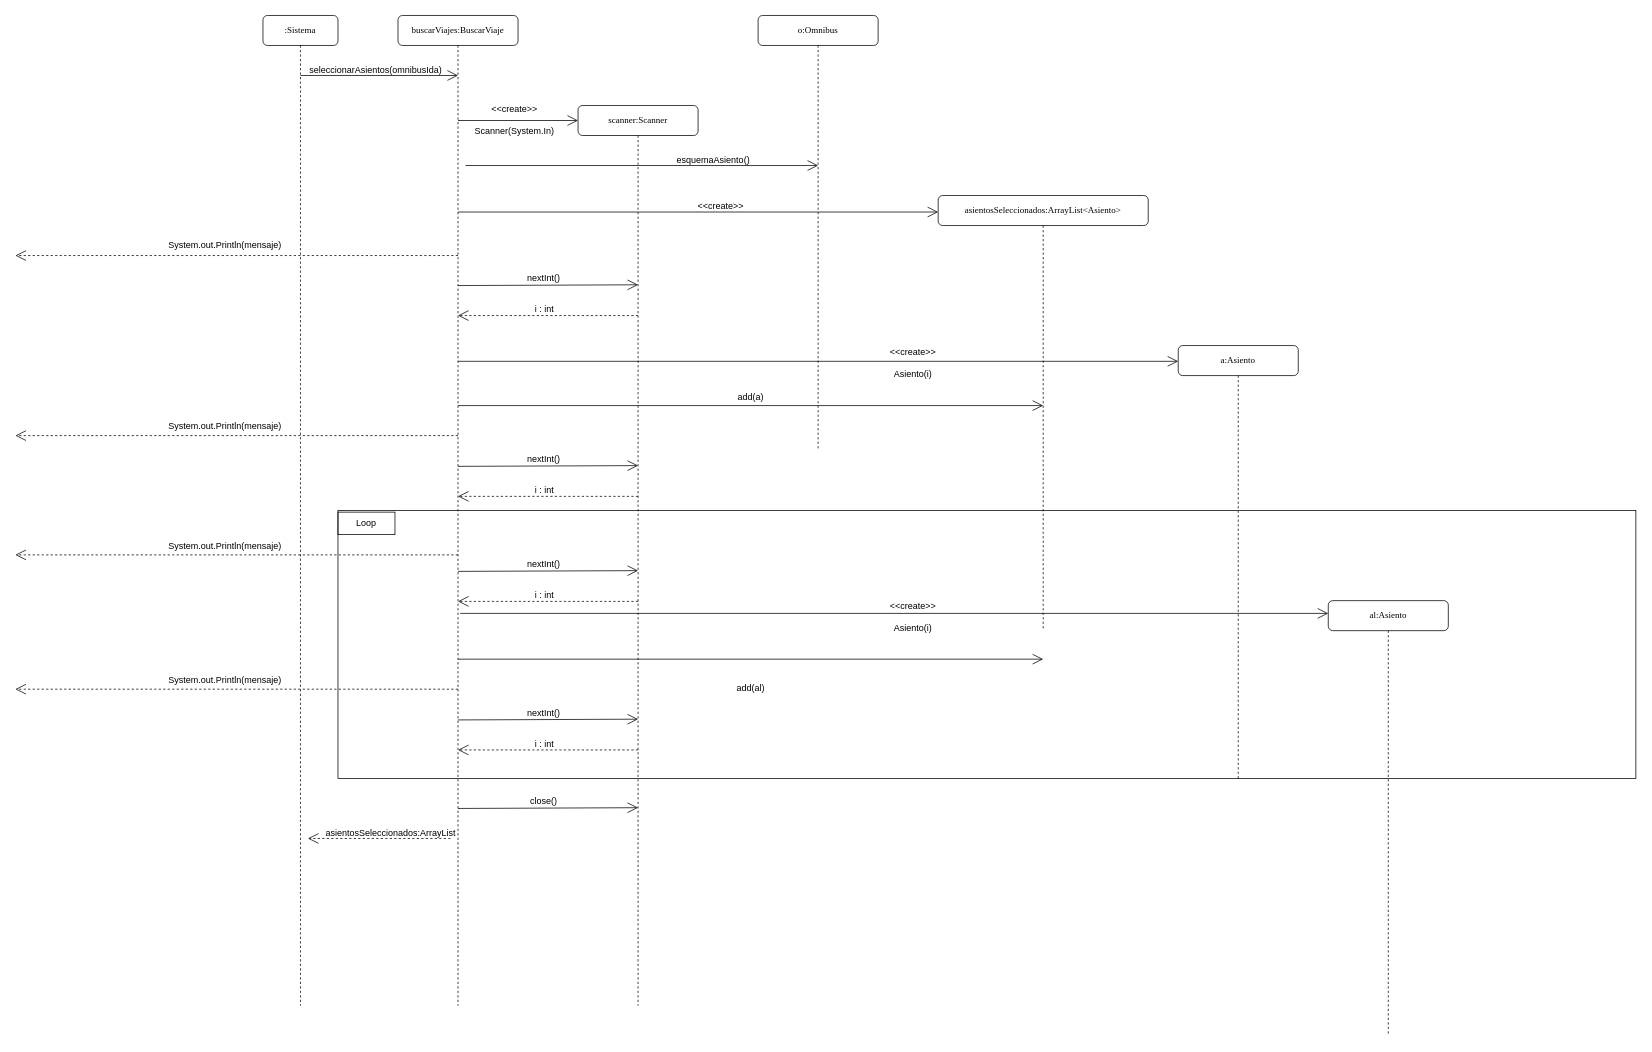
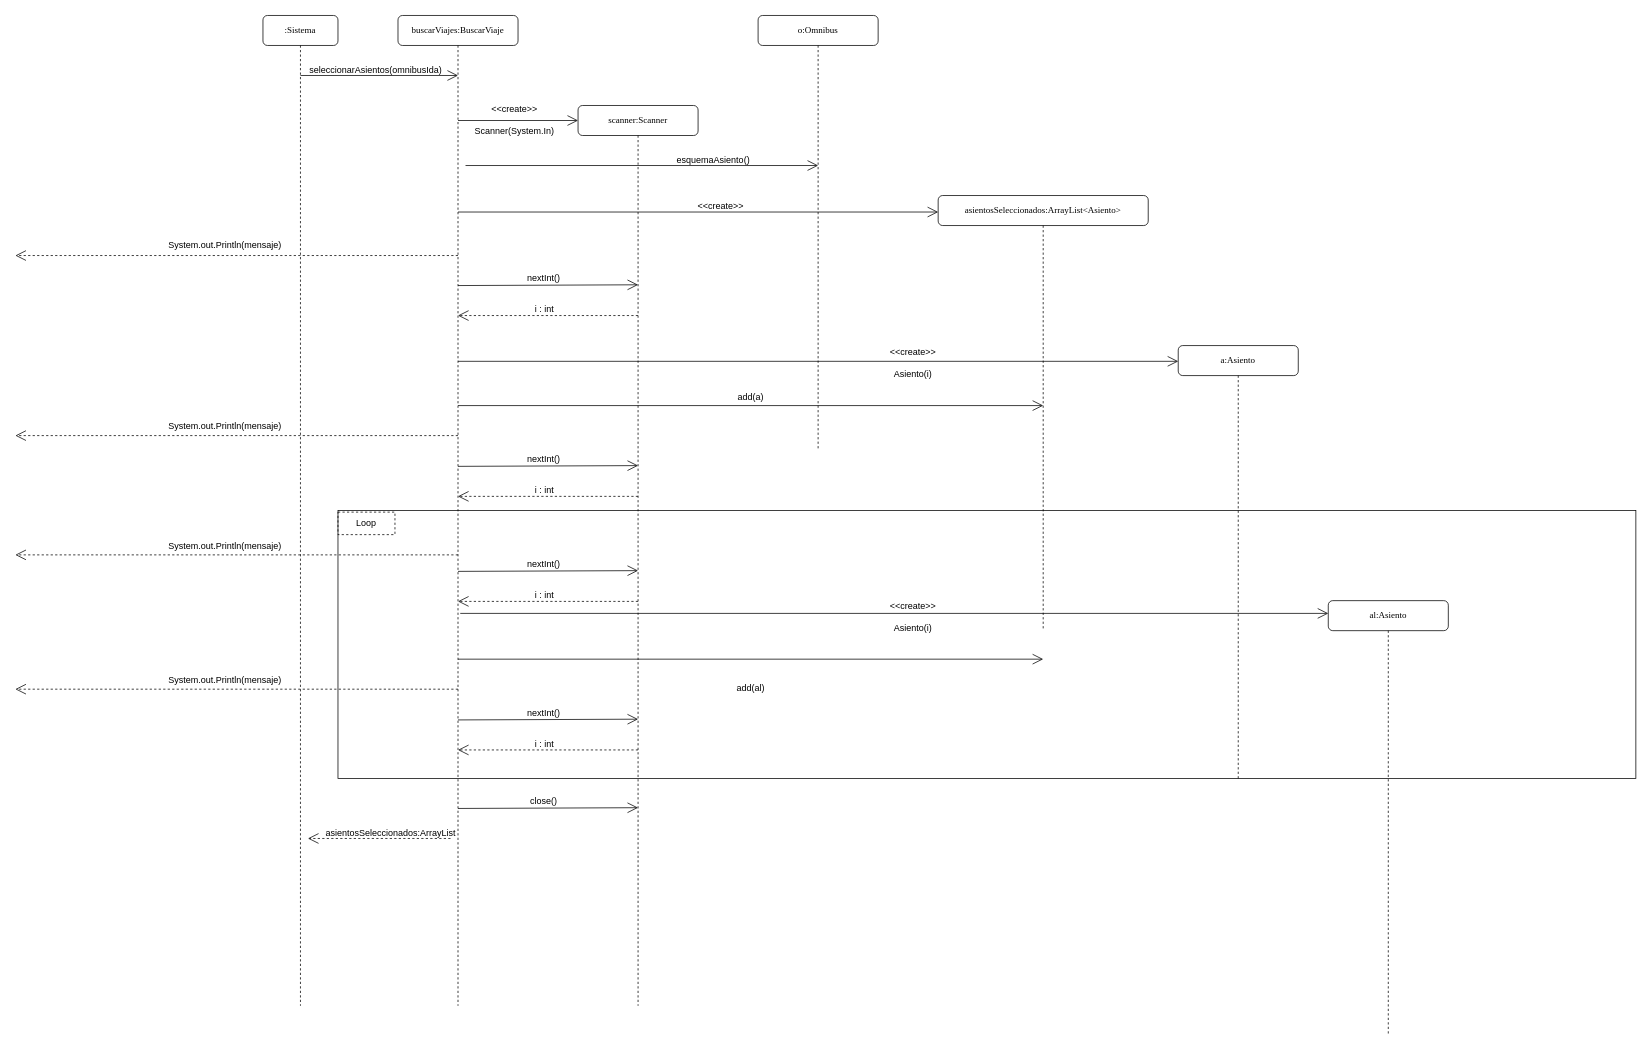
node "Loop": style solid -> dashed
